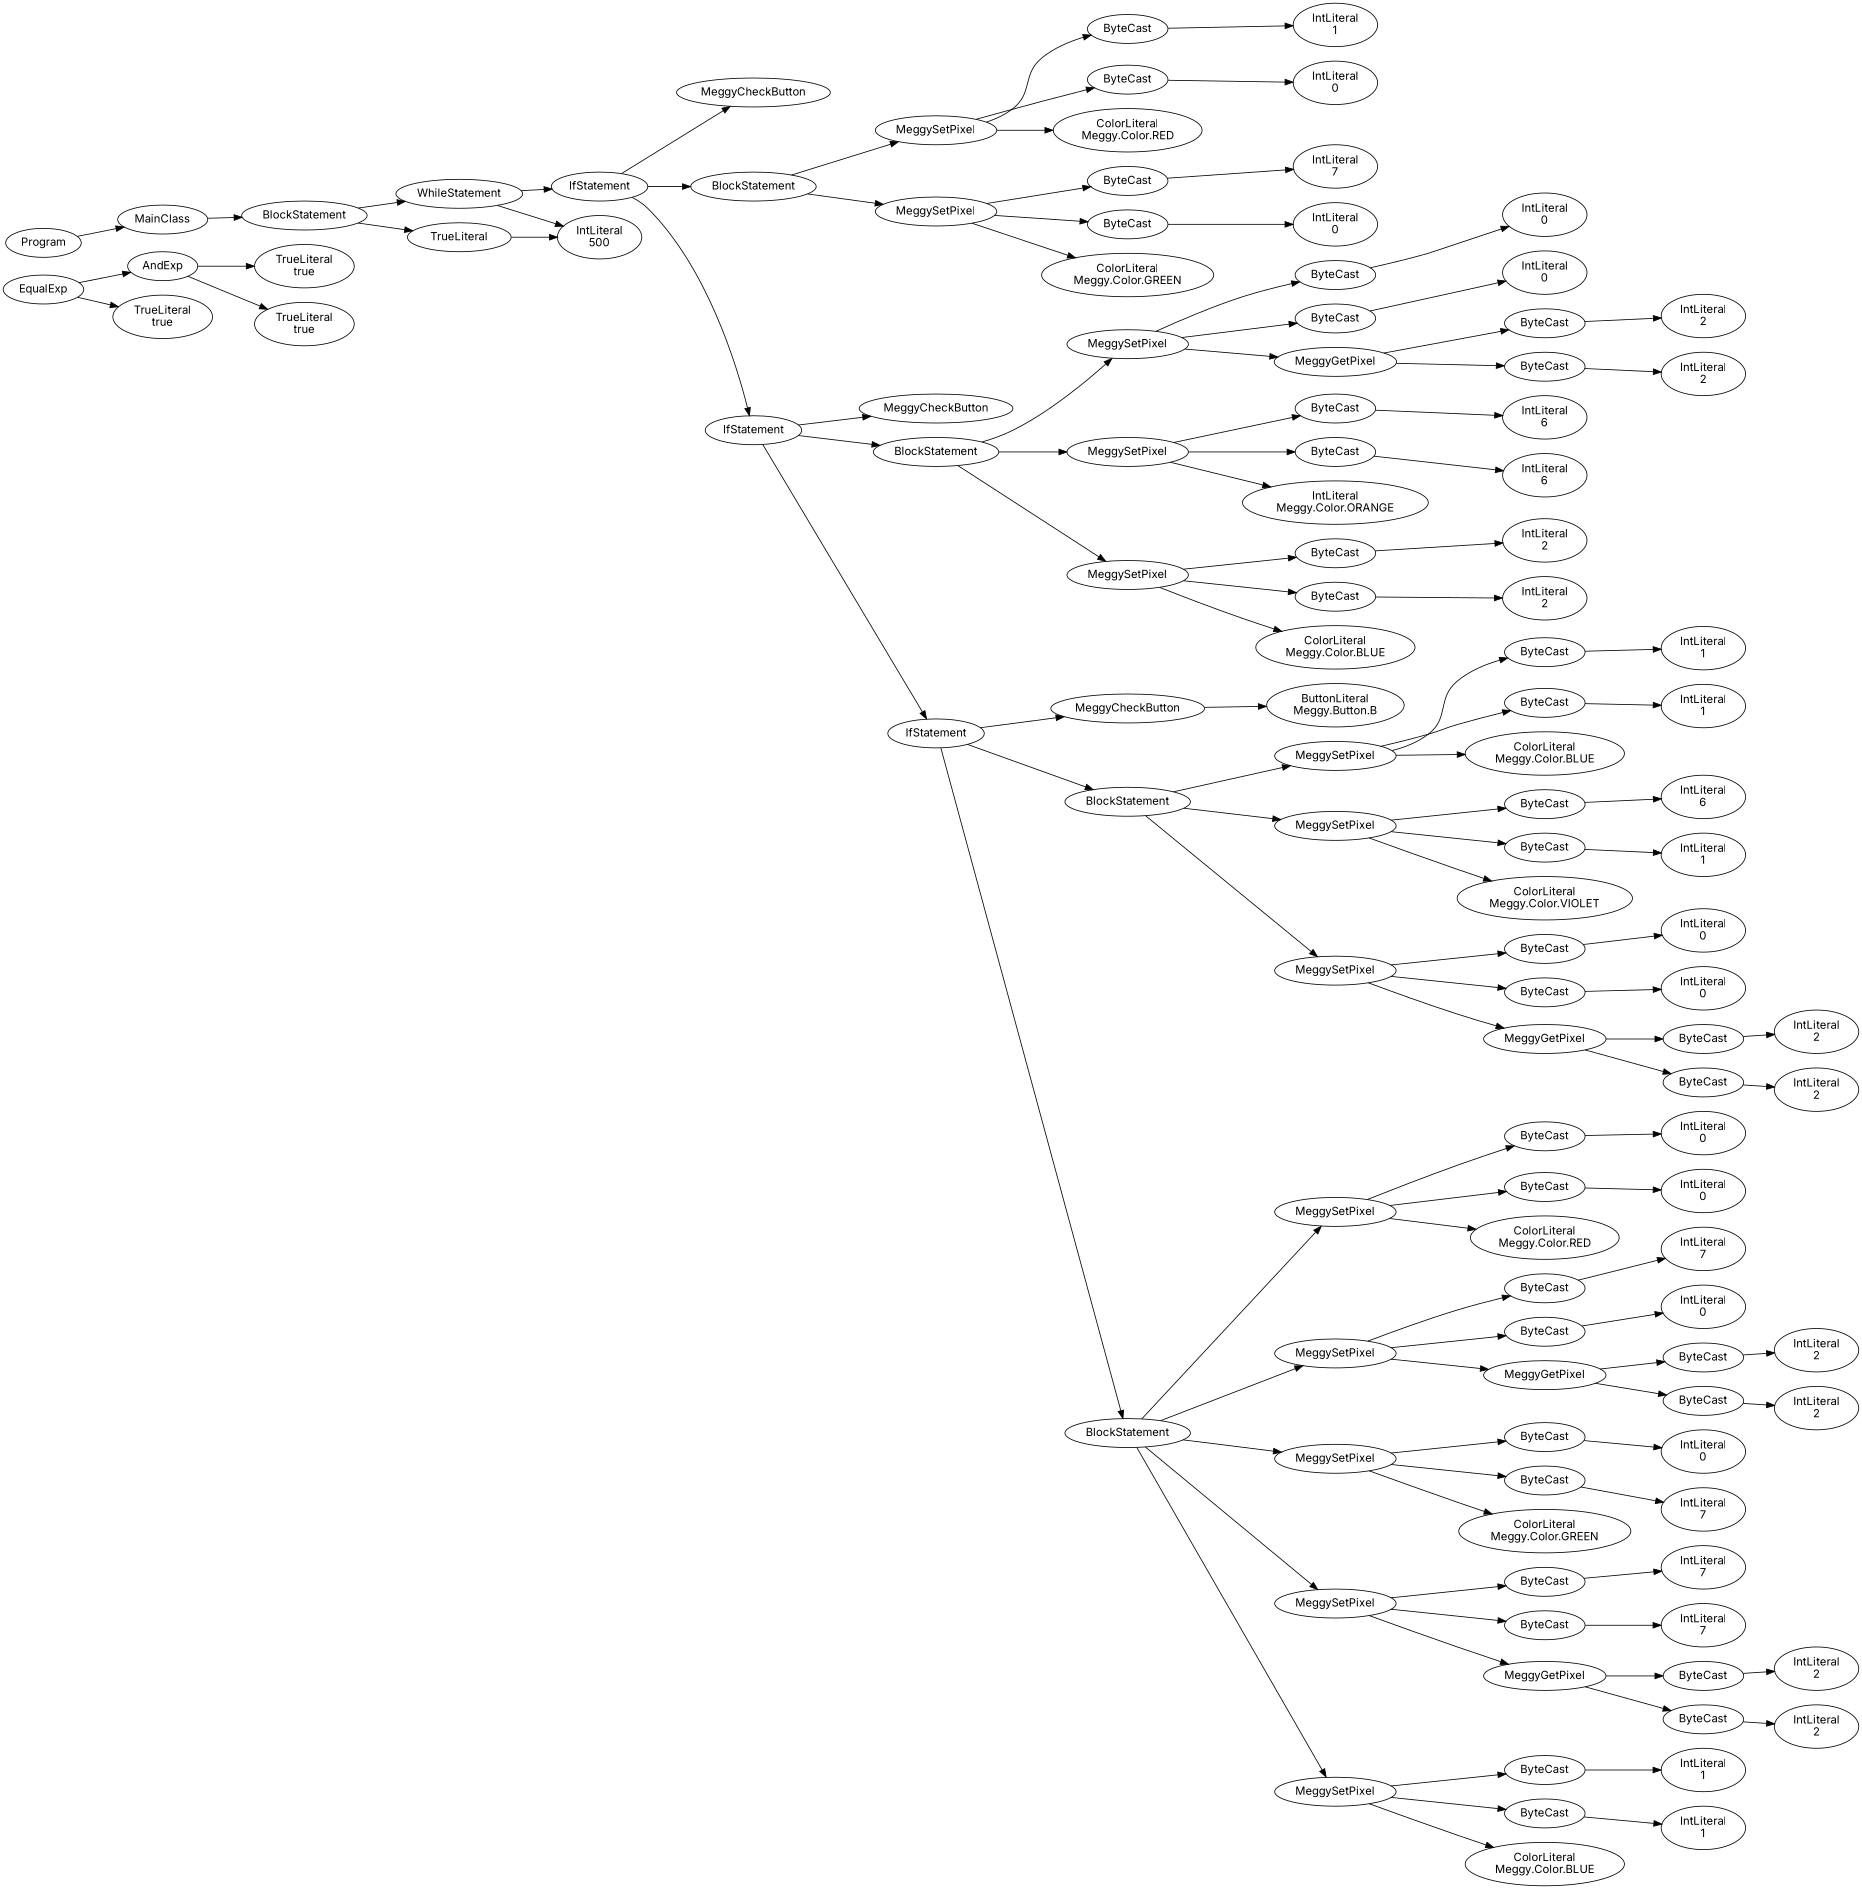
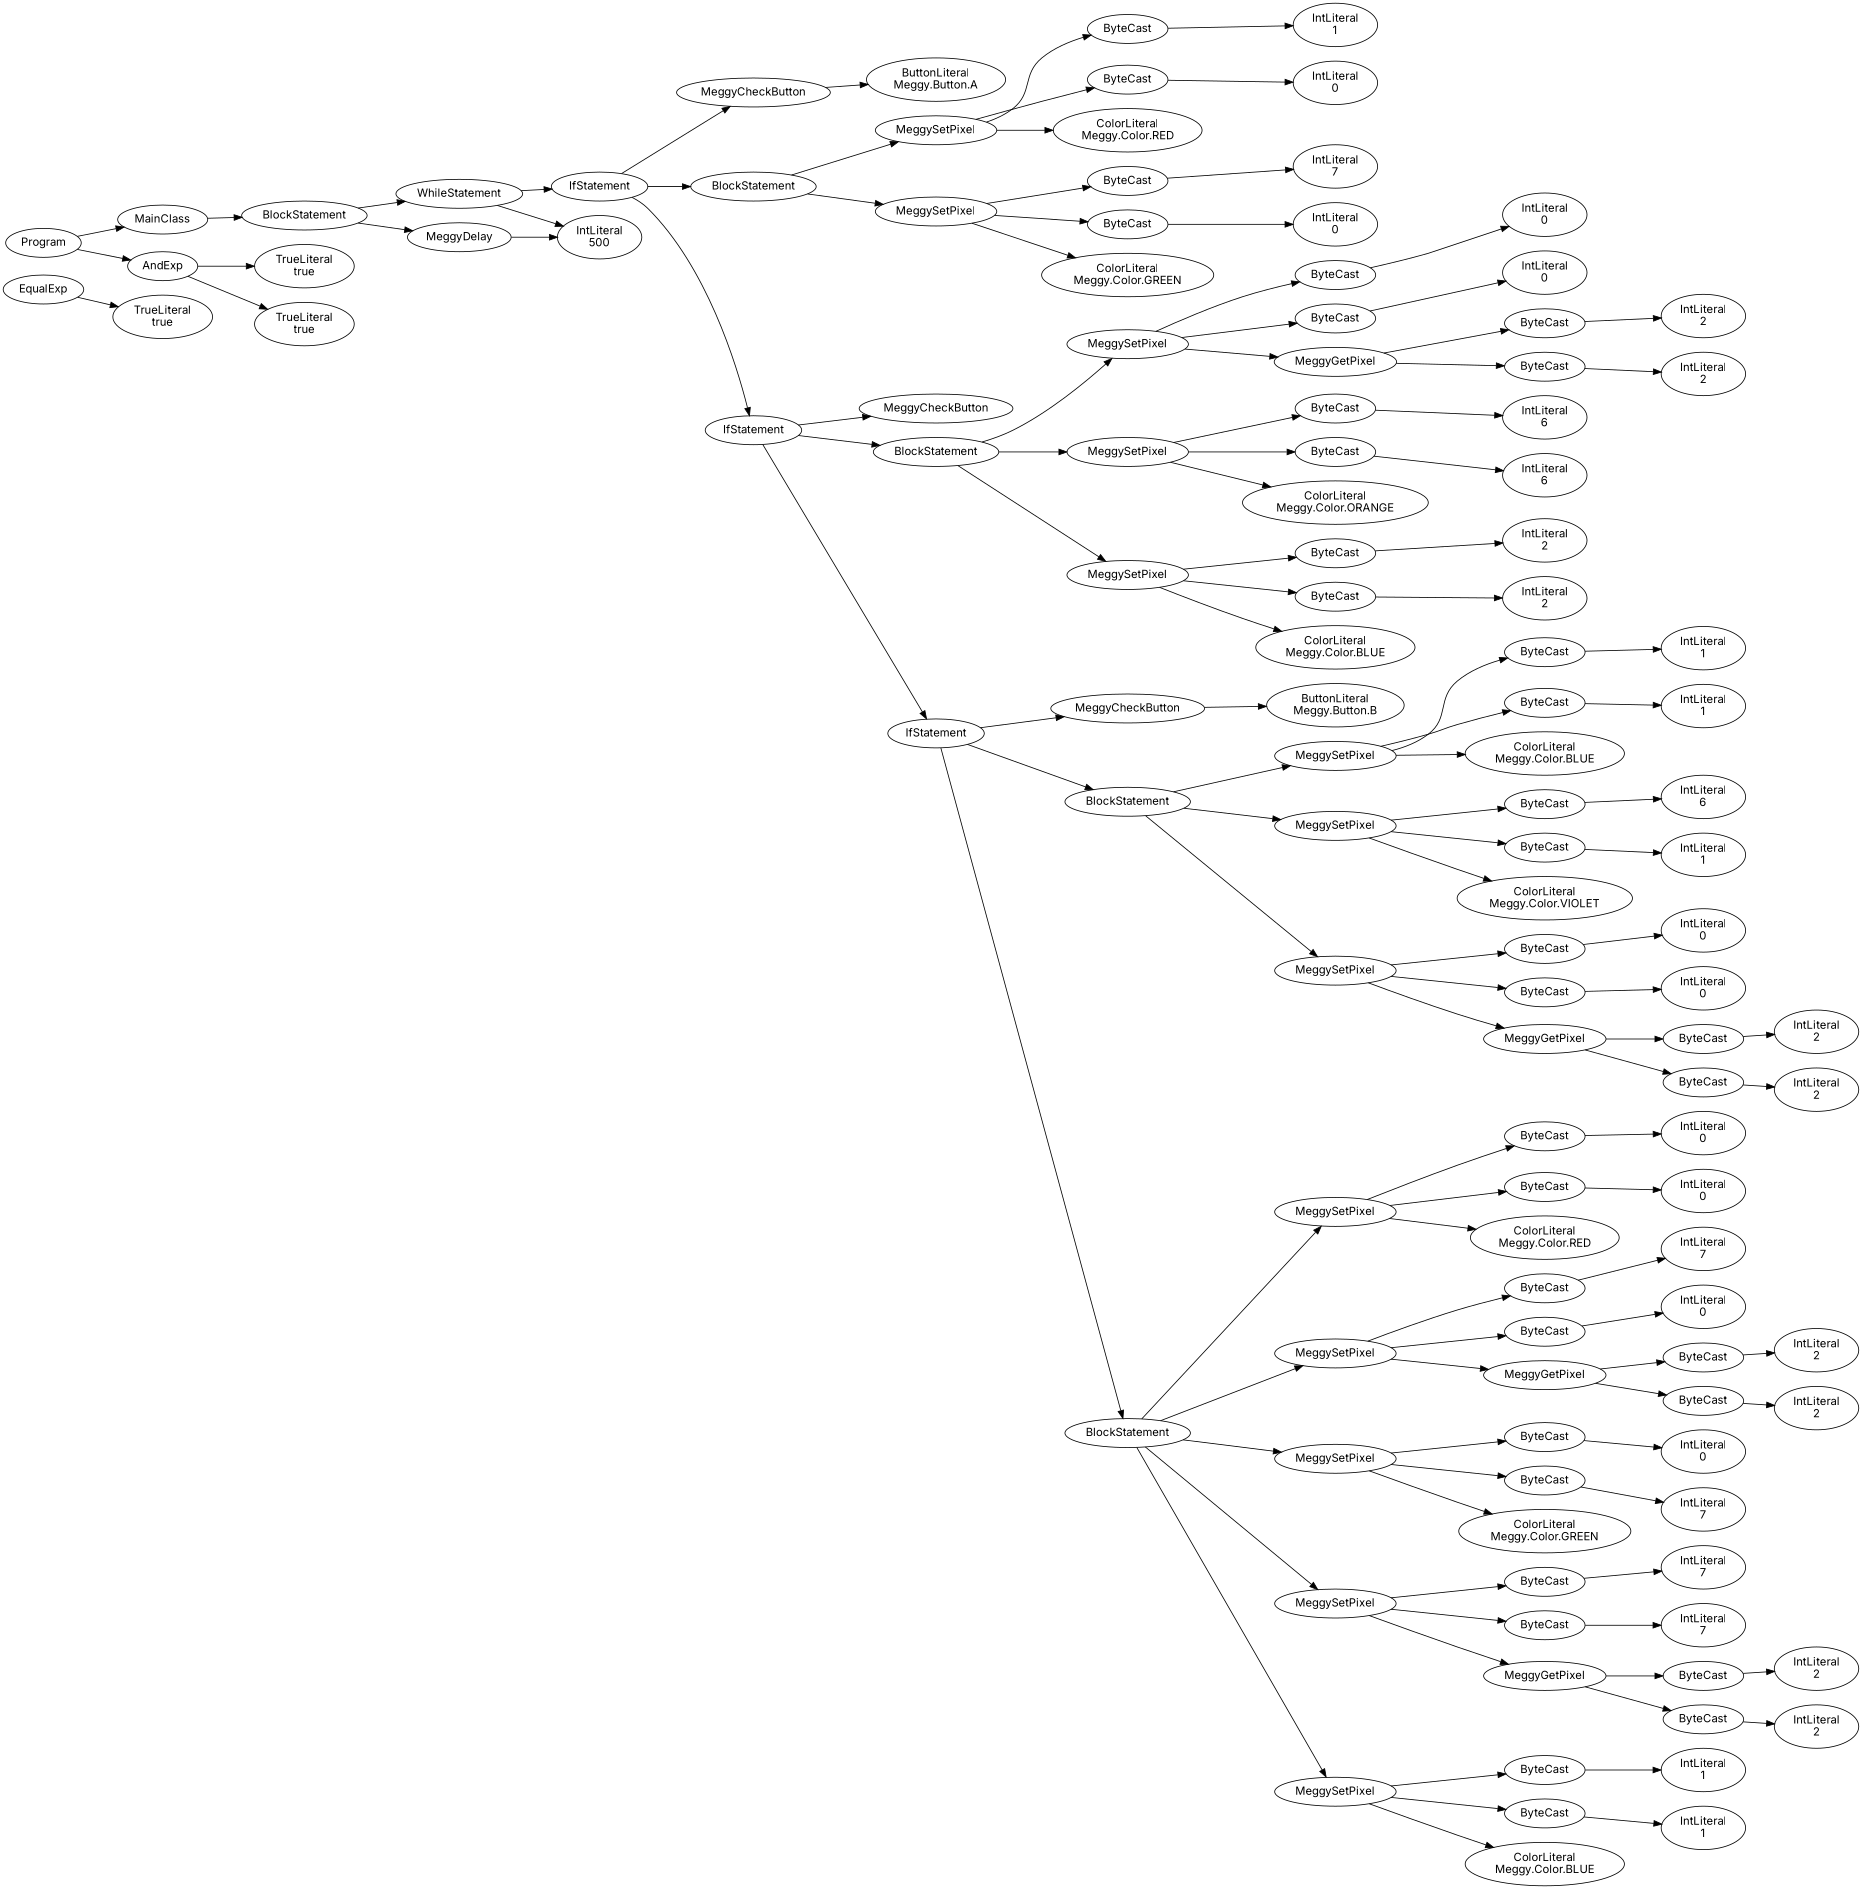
node "ButtonLiteral Meggy.Button.A": added
node "TrueLiteral": label "TrueLiteral" -> "MeggyDelay"
edge "EqualExp" -> "AndExp": now "Program" -> "AndExp"
node "IntLiteral Meggy.Color.ORANGE": label "IntLiteral Meggy.Color.ORANGE" -> "ColorLiteral Meggy.Color.ORANGE"
